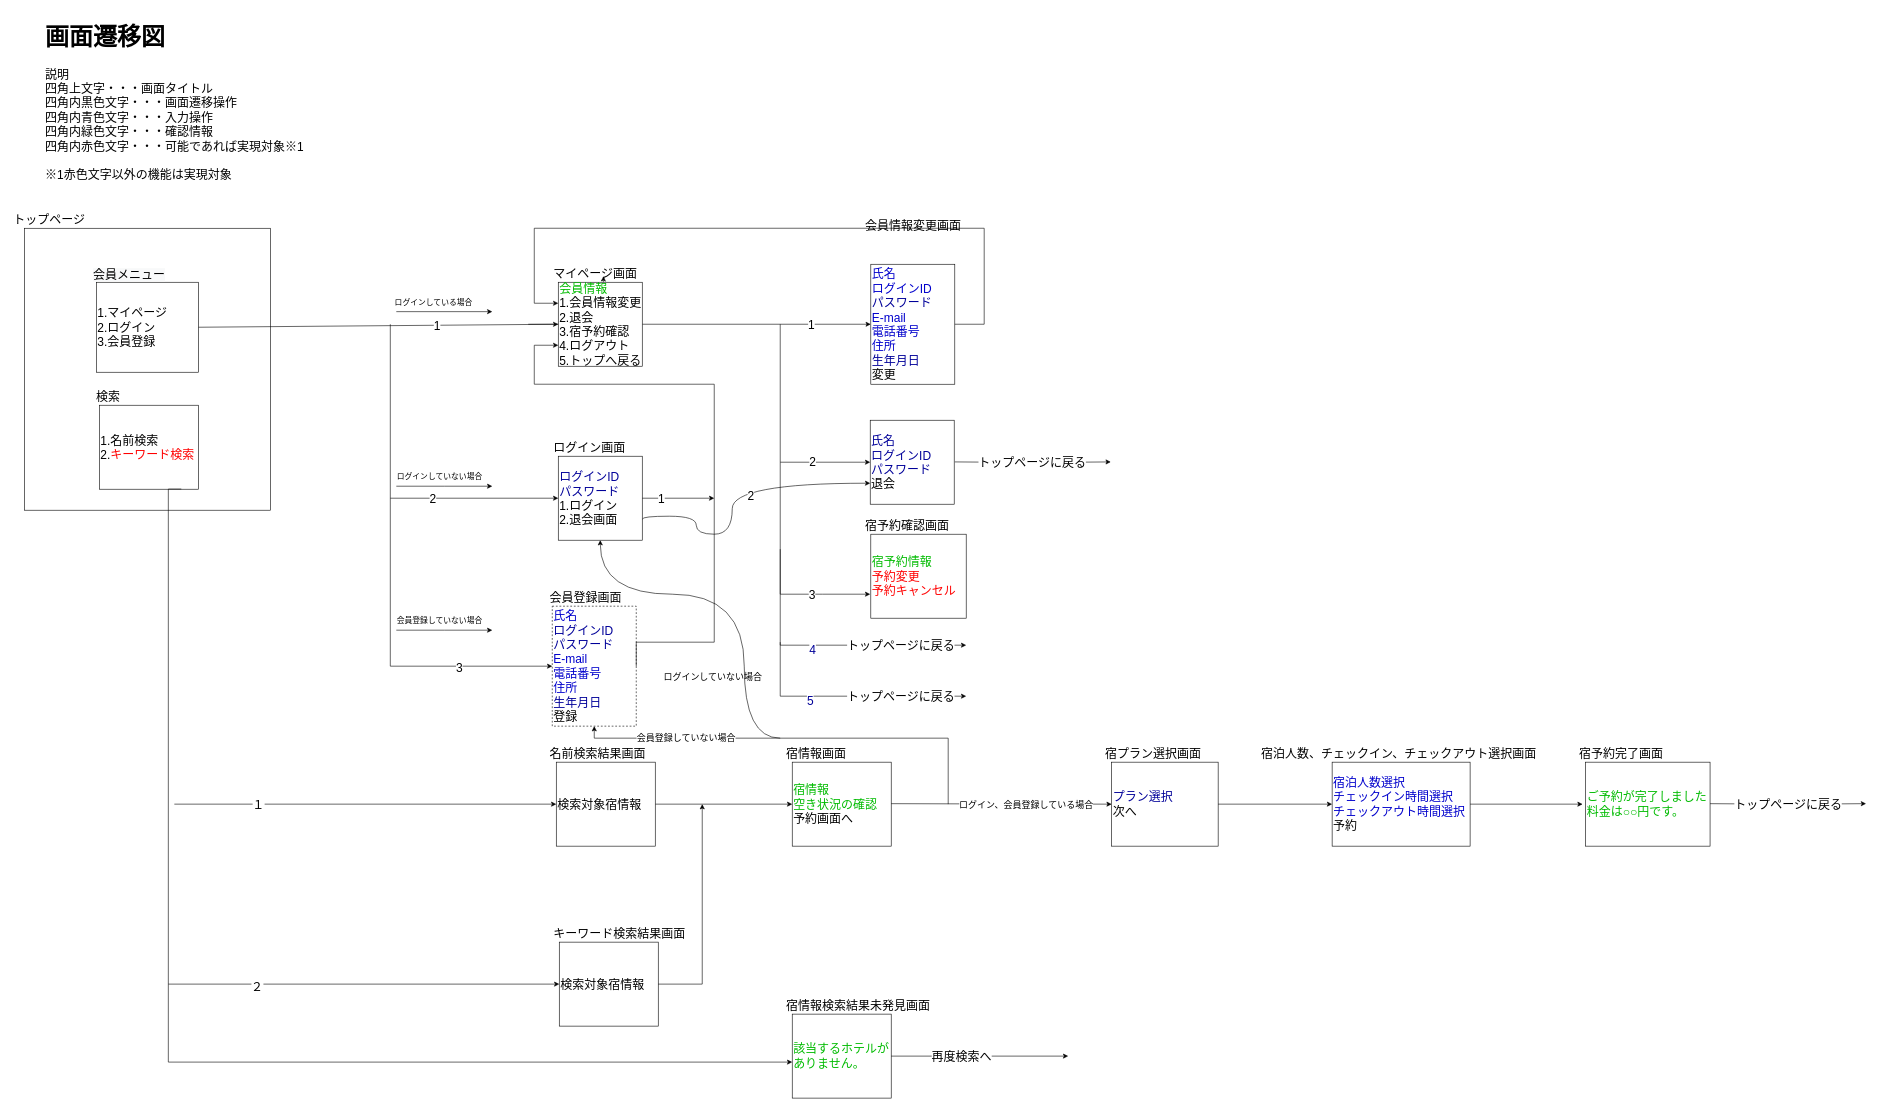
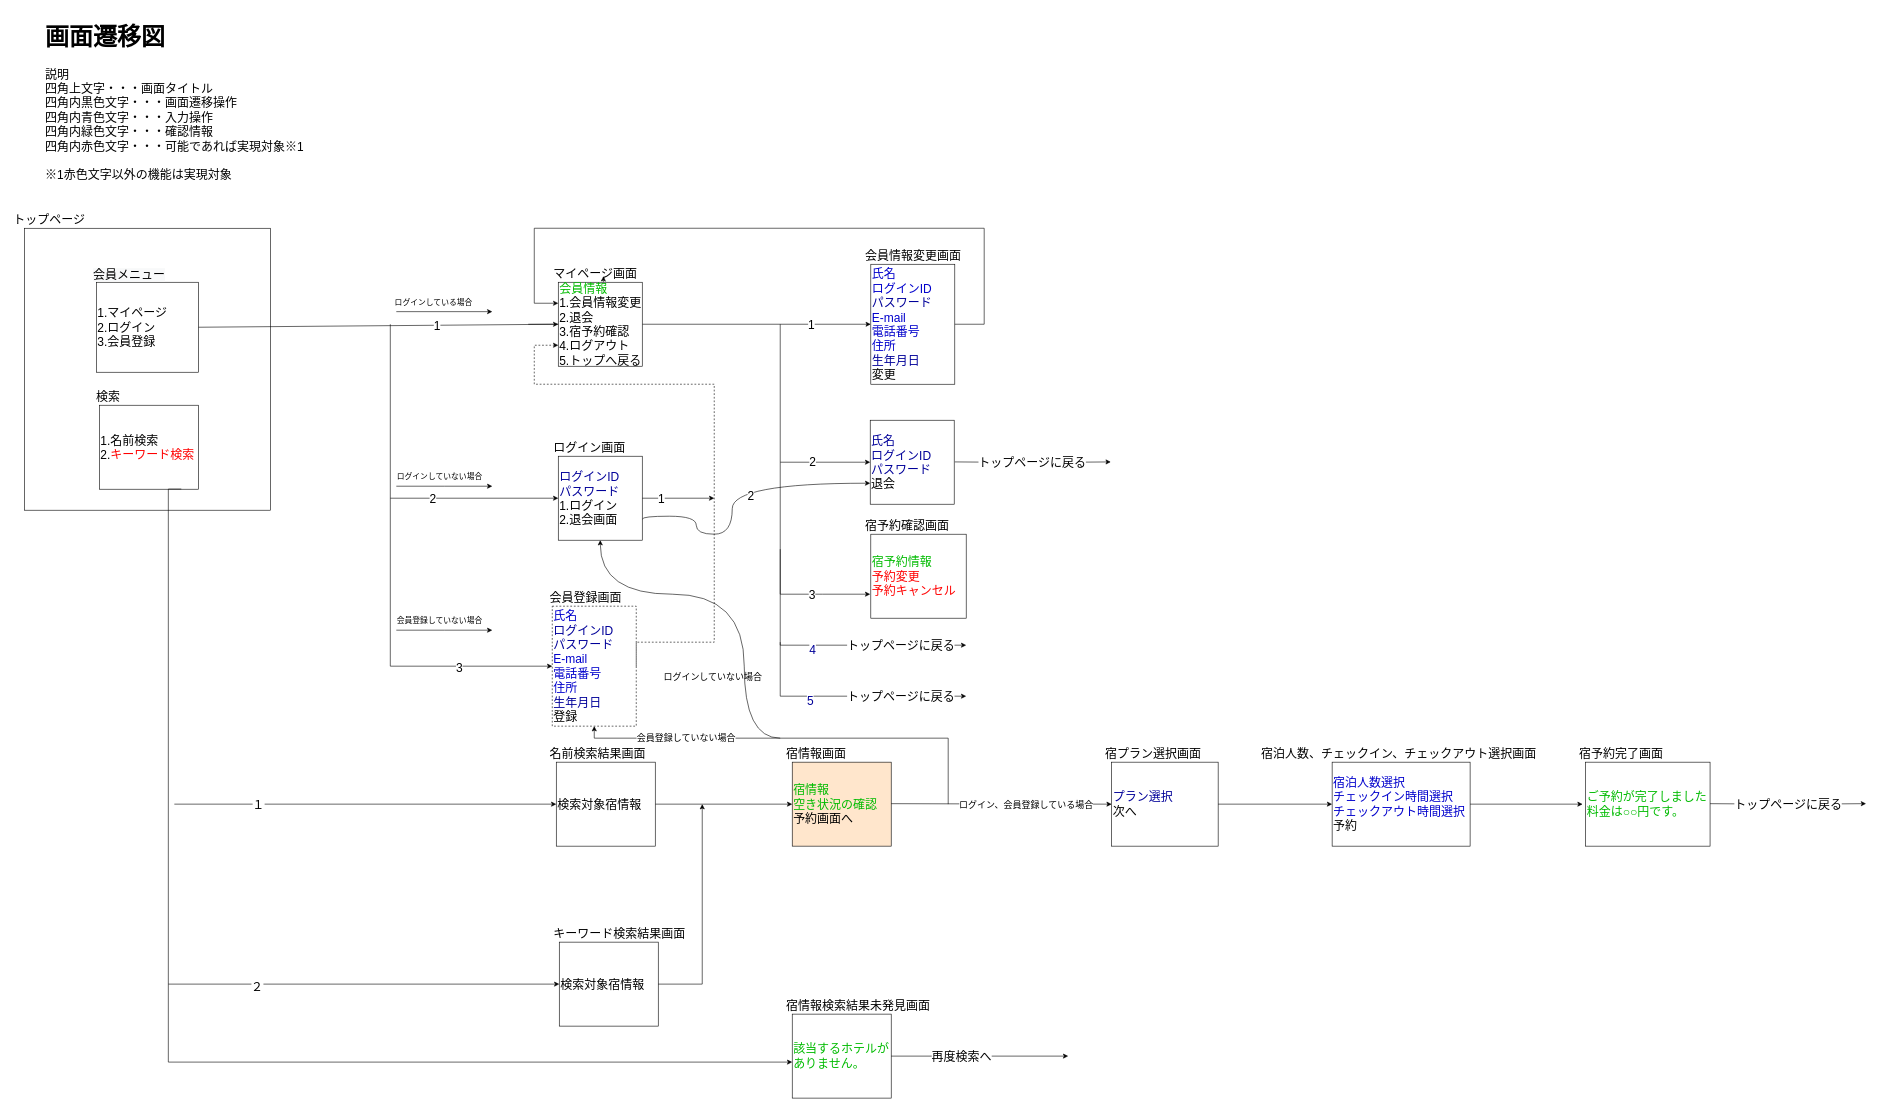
node "会員情報変更画面": moved (915, 225) -> (915, 255)
edge "氏名 ログインID パスワードE-mail電話番号住所 生年月日登録" -> "会員情報 1.会員情報変更 2.退会 3.宿予約確認 4.ログアウト 5.トップへ戻る": style solid -> dashed
node "宿情報 空き状況の確認 予約画面へ": fillcolor #ffffff -> #ffe6cc
